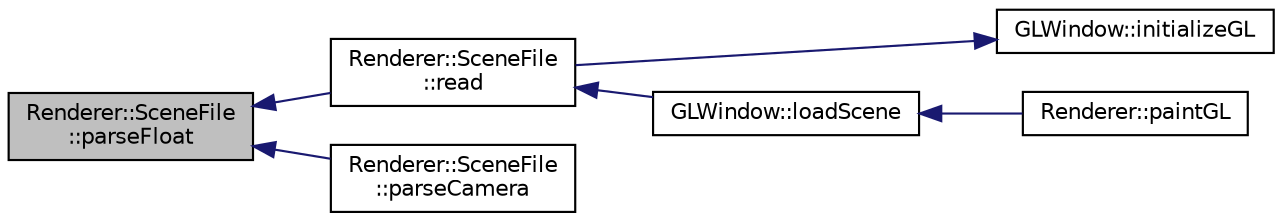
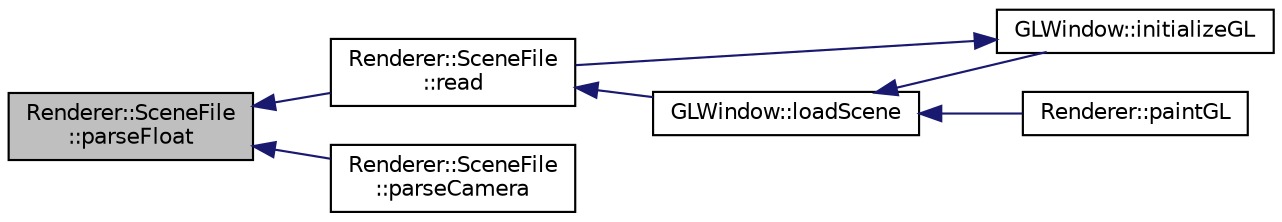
edge "GLWindow::initializeGL" -> "GLWindow::loadScene": added
